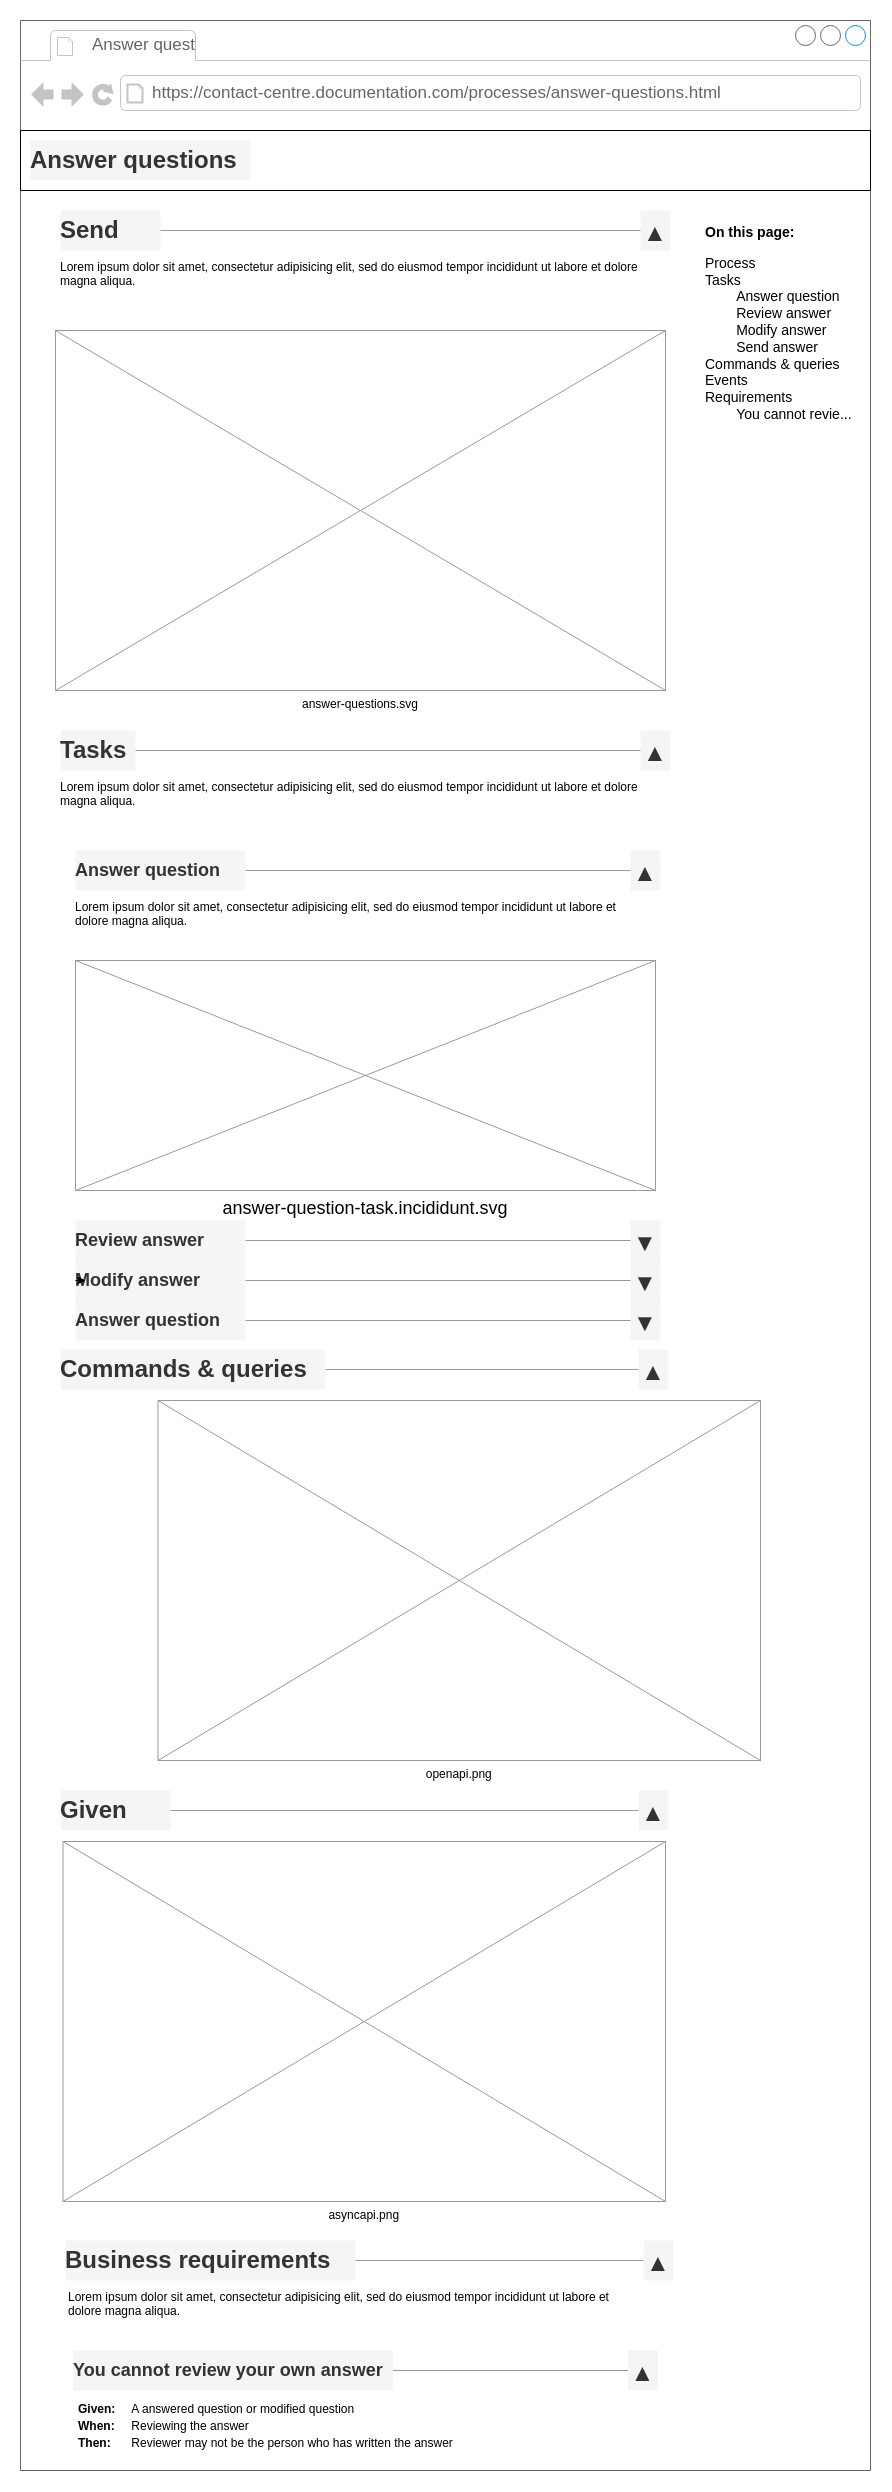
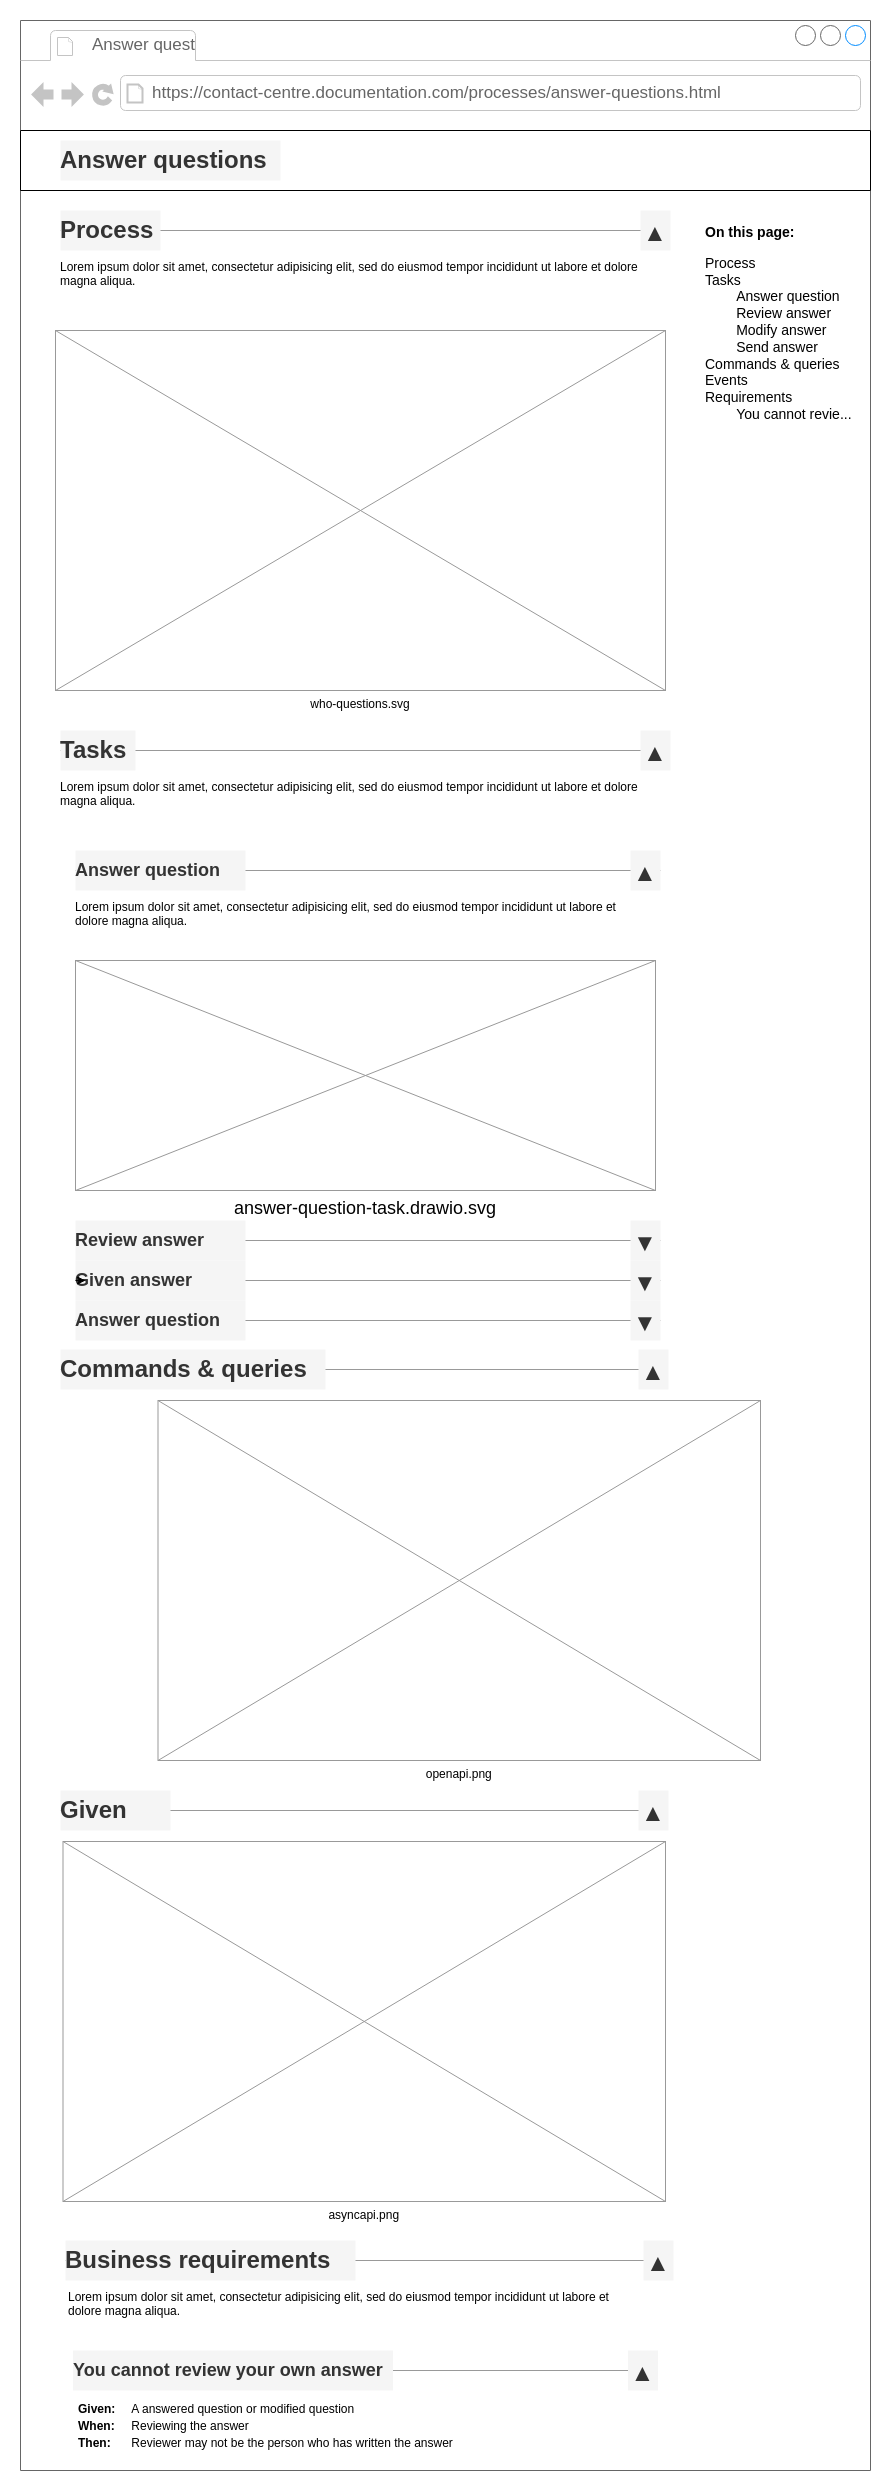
node "Answer questions": moved (141, 161) -> (171, 161)
node "Send": label "Send" -> "Process"
node "answer-questions.svg": label "answer-questions.svg" -> "who-questions.svg"
node "answer-question-task.incididunt.svg": label "answer-question-task.incididunt.svg" -> "answer-question-task.drawio.svg"
node "Modify answer": label "Modify answer" -> "Given answer"
